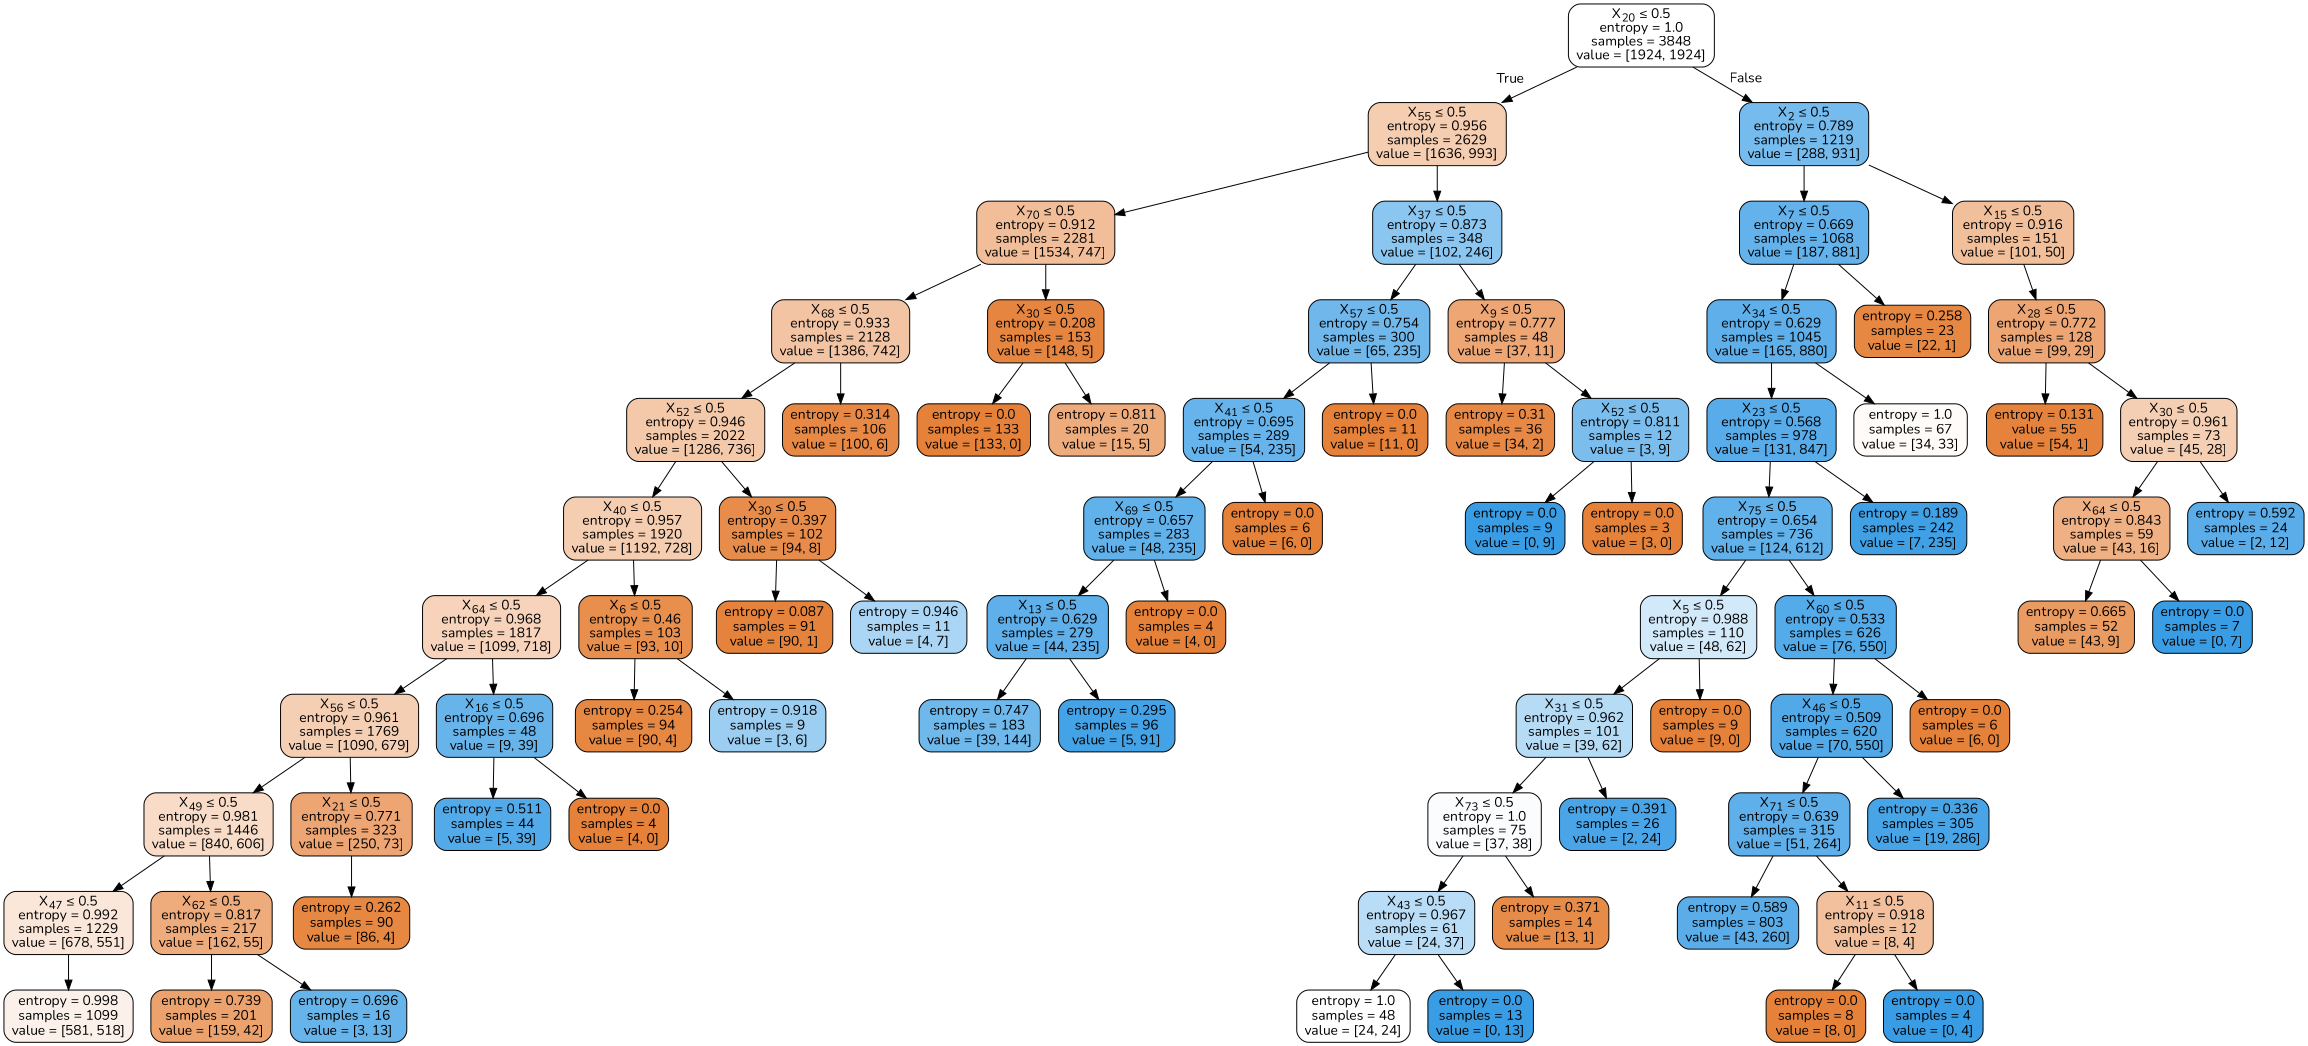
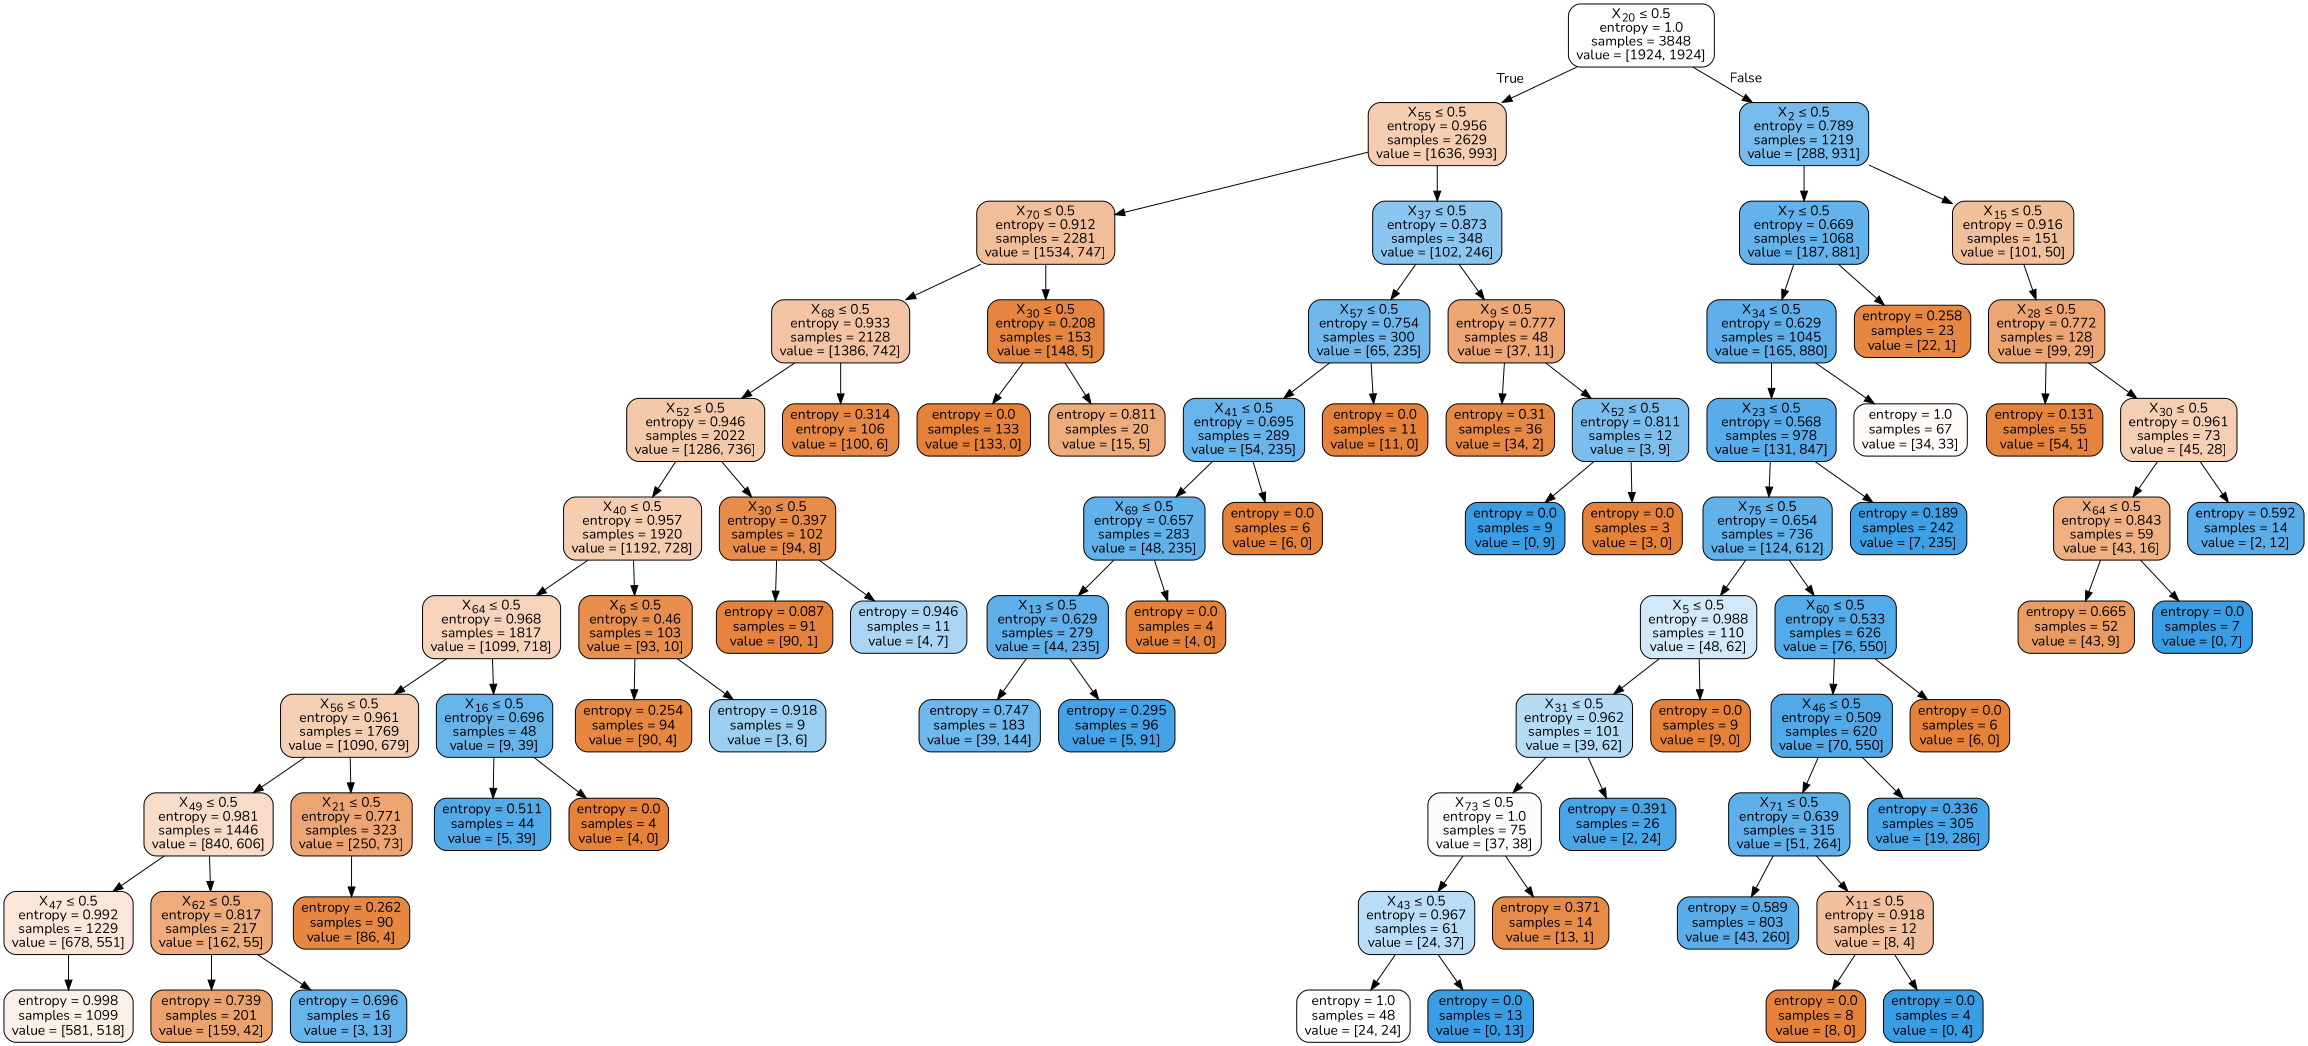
node "entropy = 0.314": text "samples = 106" -> "entropy = 106"
node "entropy = 0.131": text "value = 55" -> "samples = 55"
node "entropy = 0.592": text "samples = 24" -> "samples = 14"
